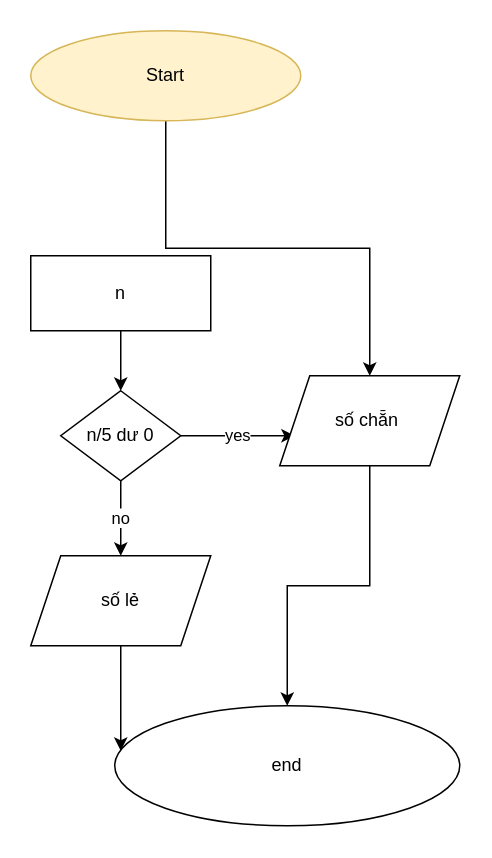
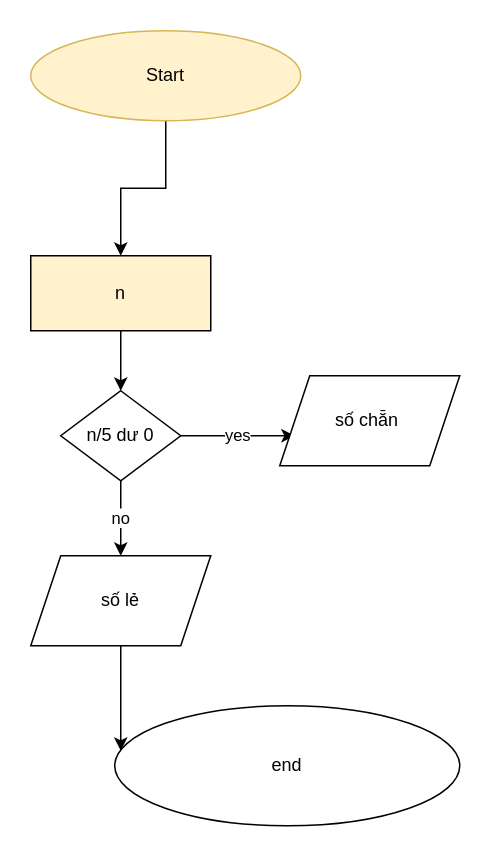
edge "Start" -> "số chẵn": now "Start" -> "n"
node "n": fillcolor #ffffff -> #fff2cc
edge "số chẵn" -> "end": removed
